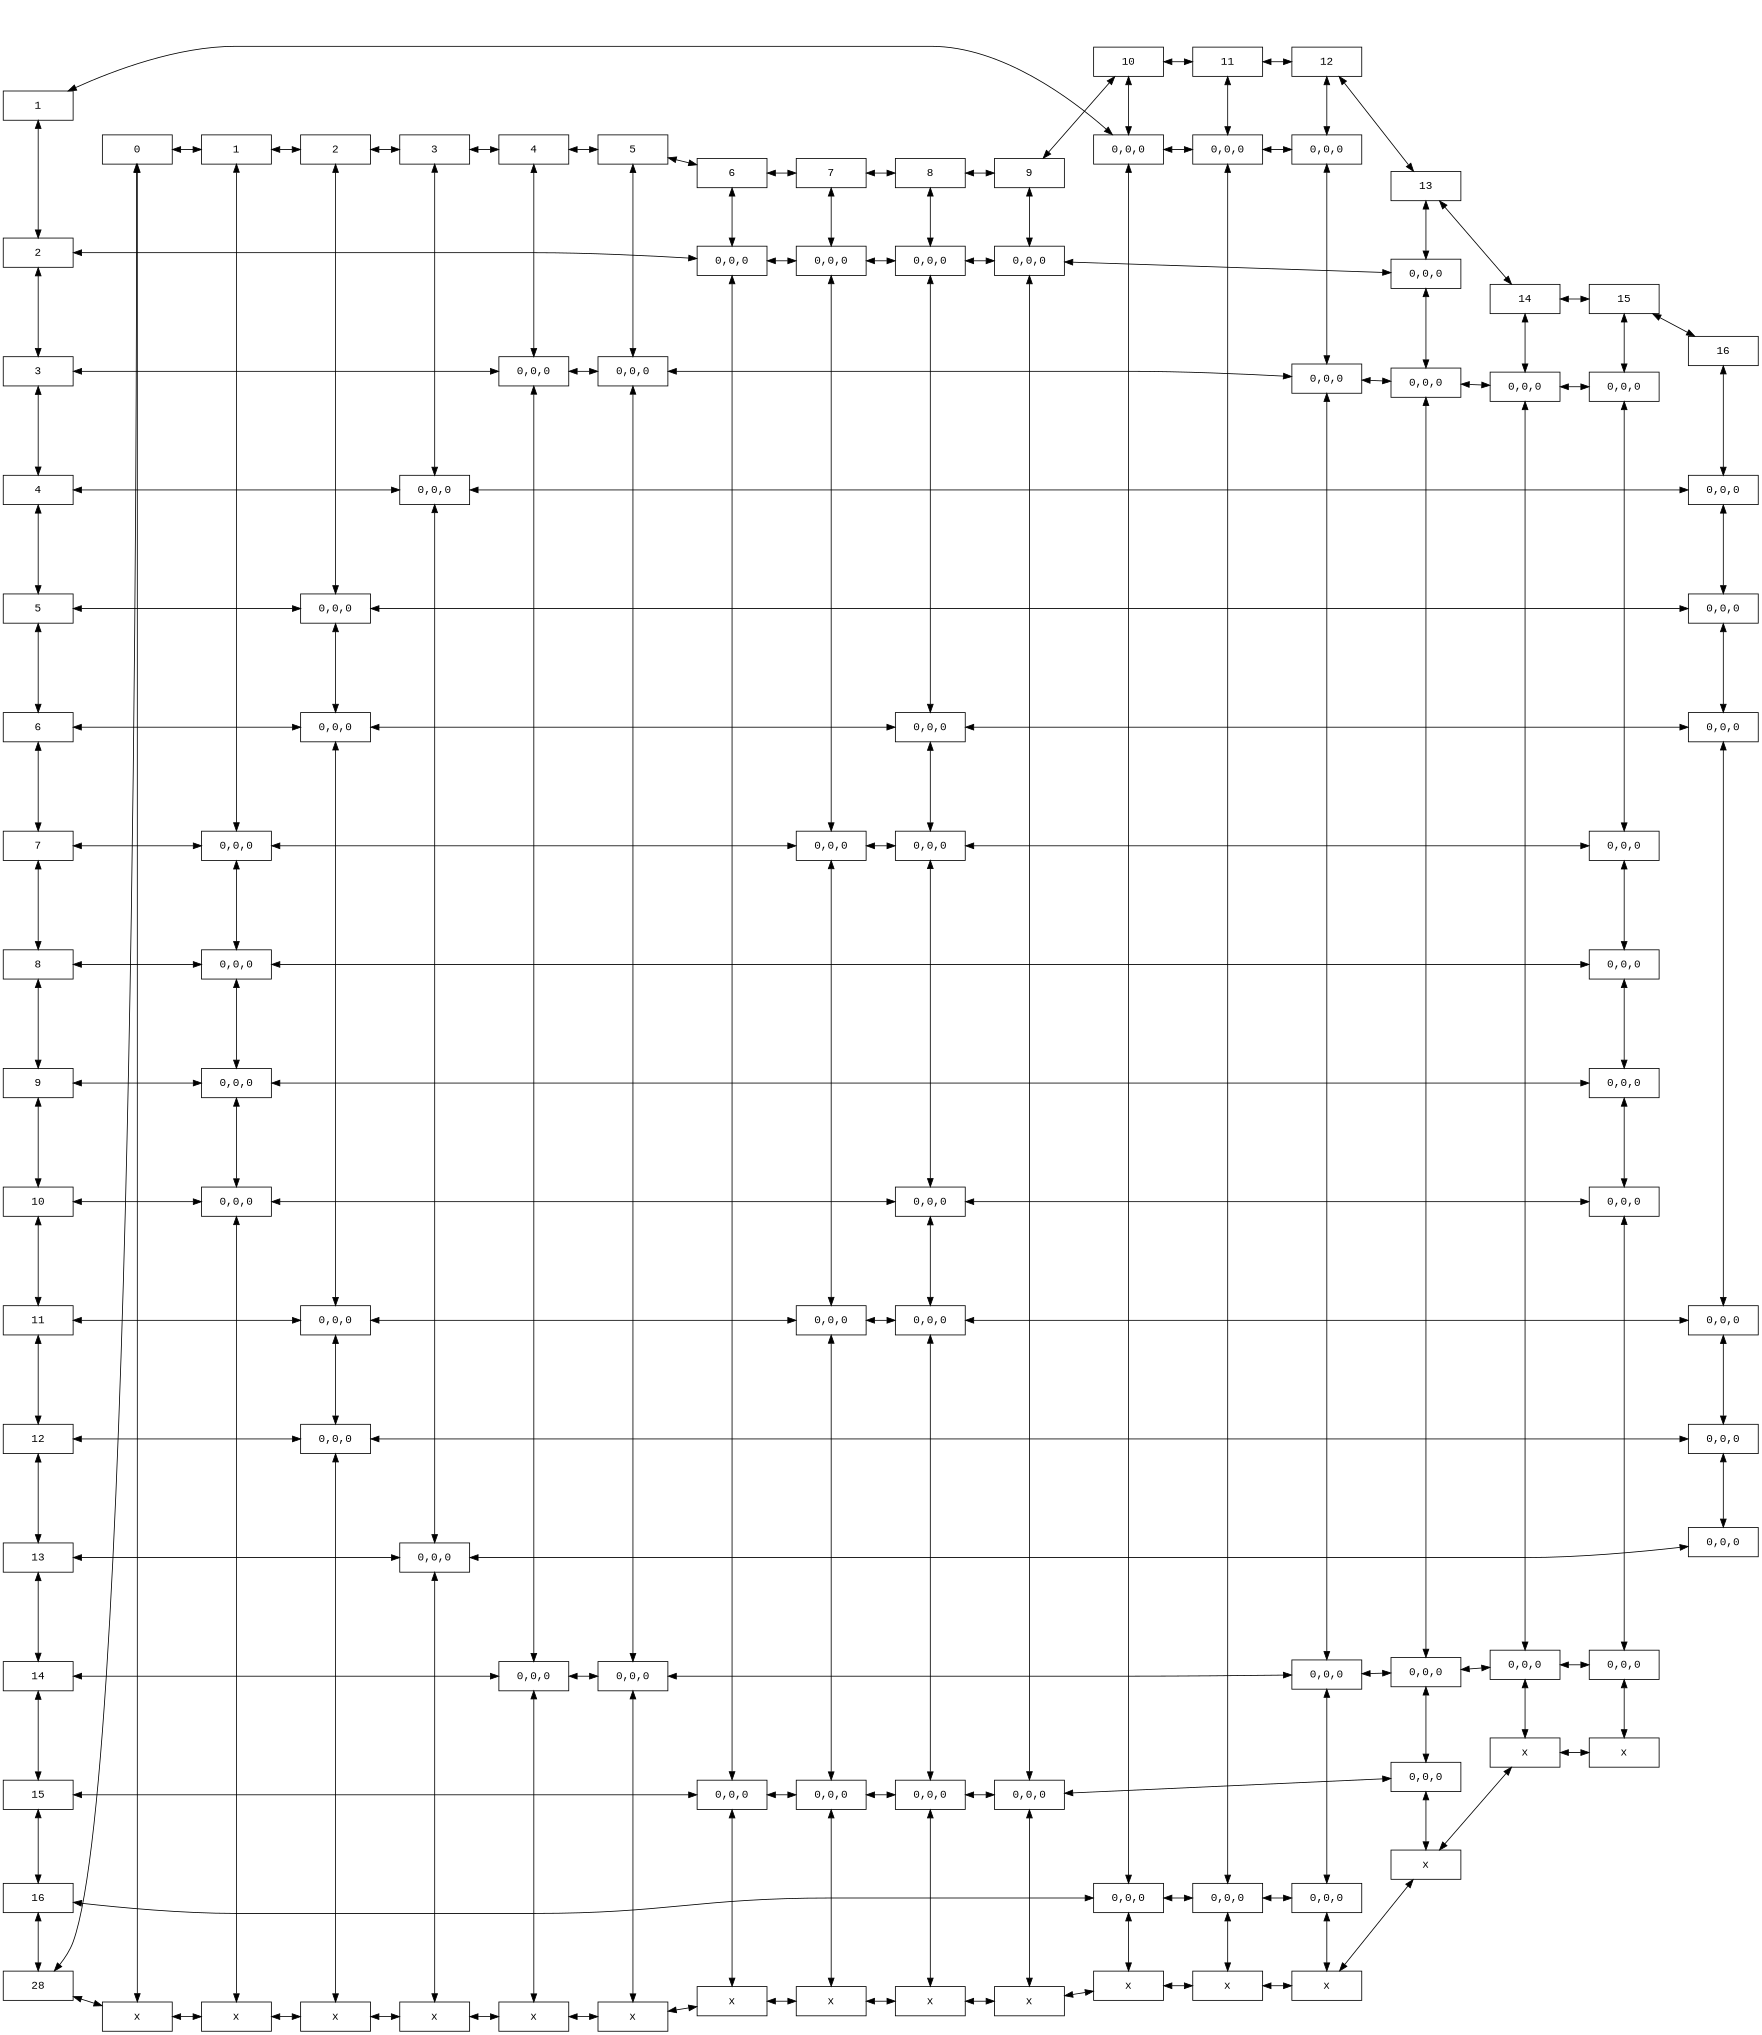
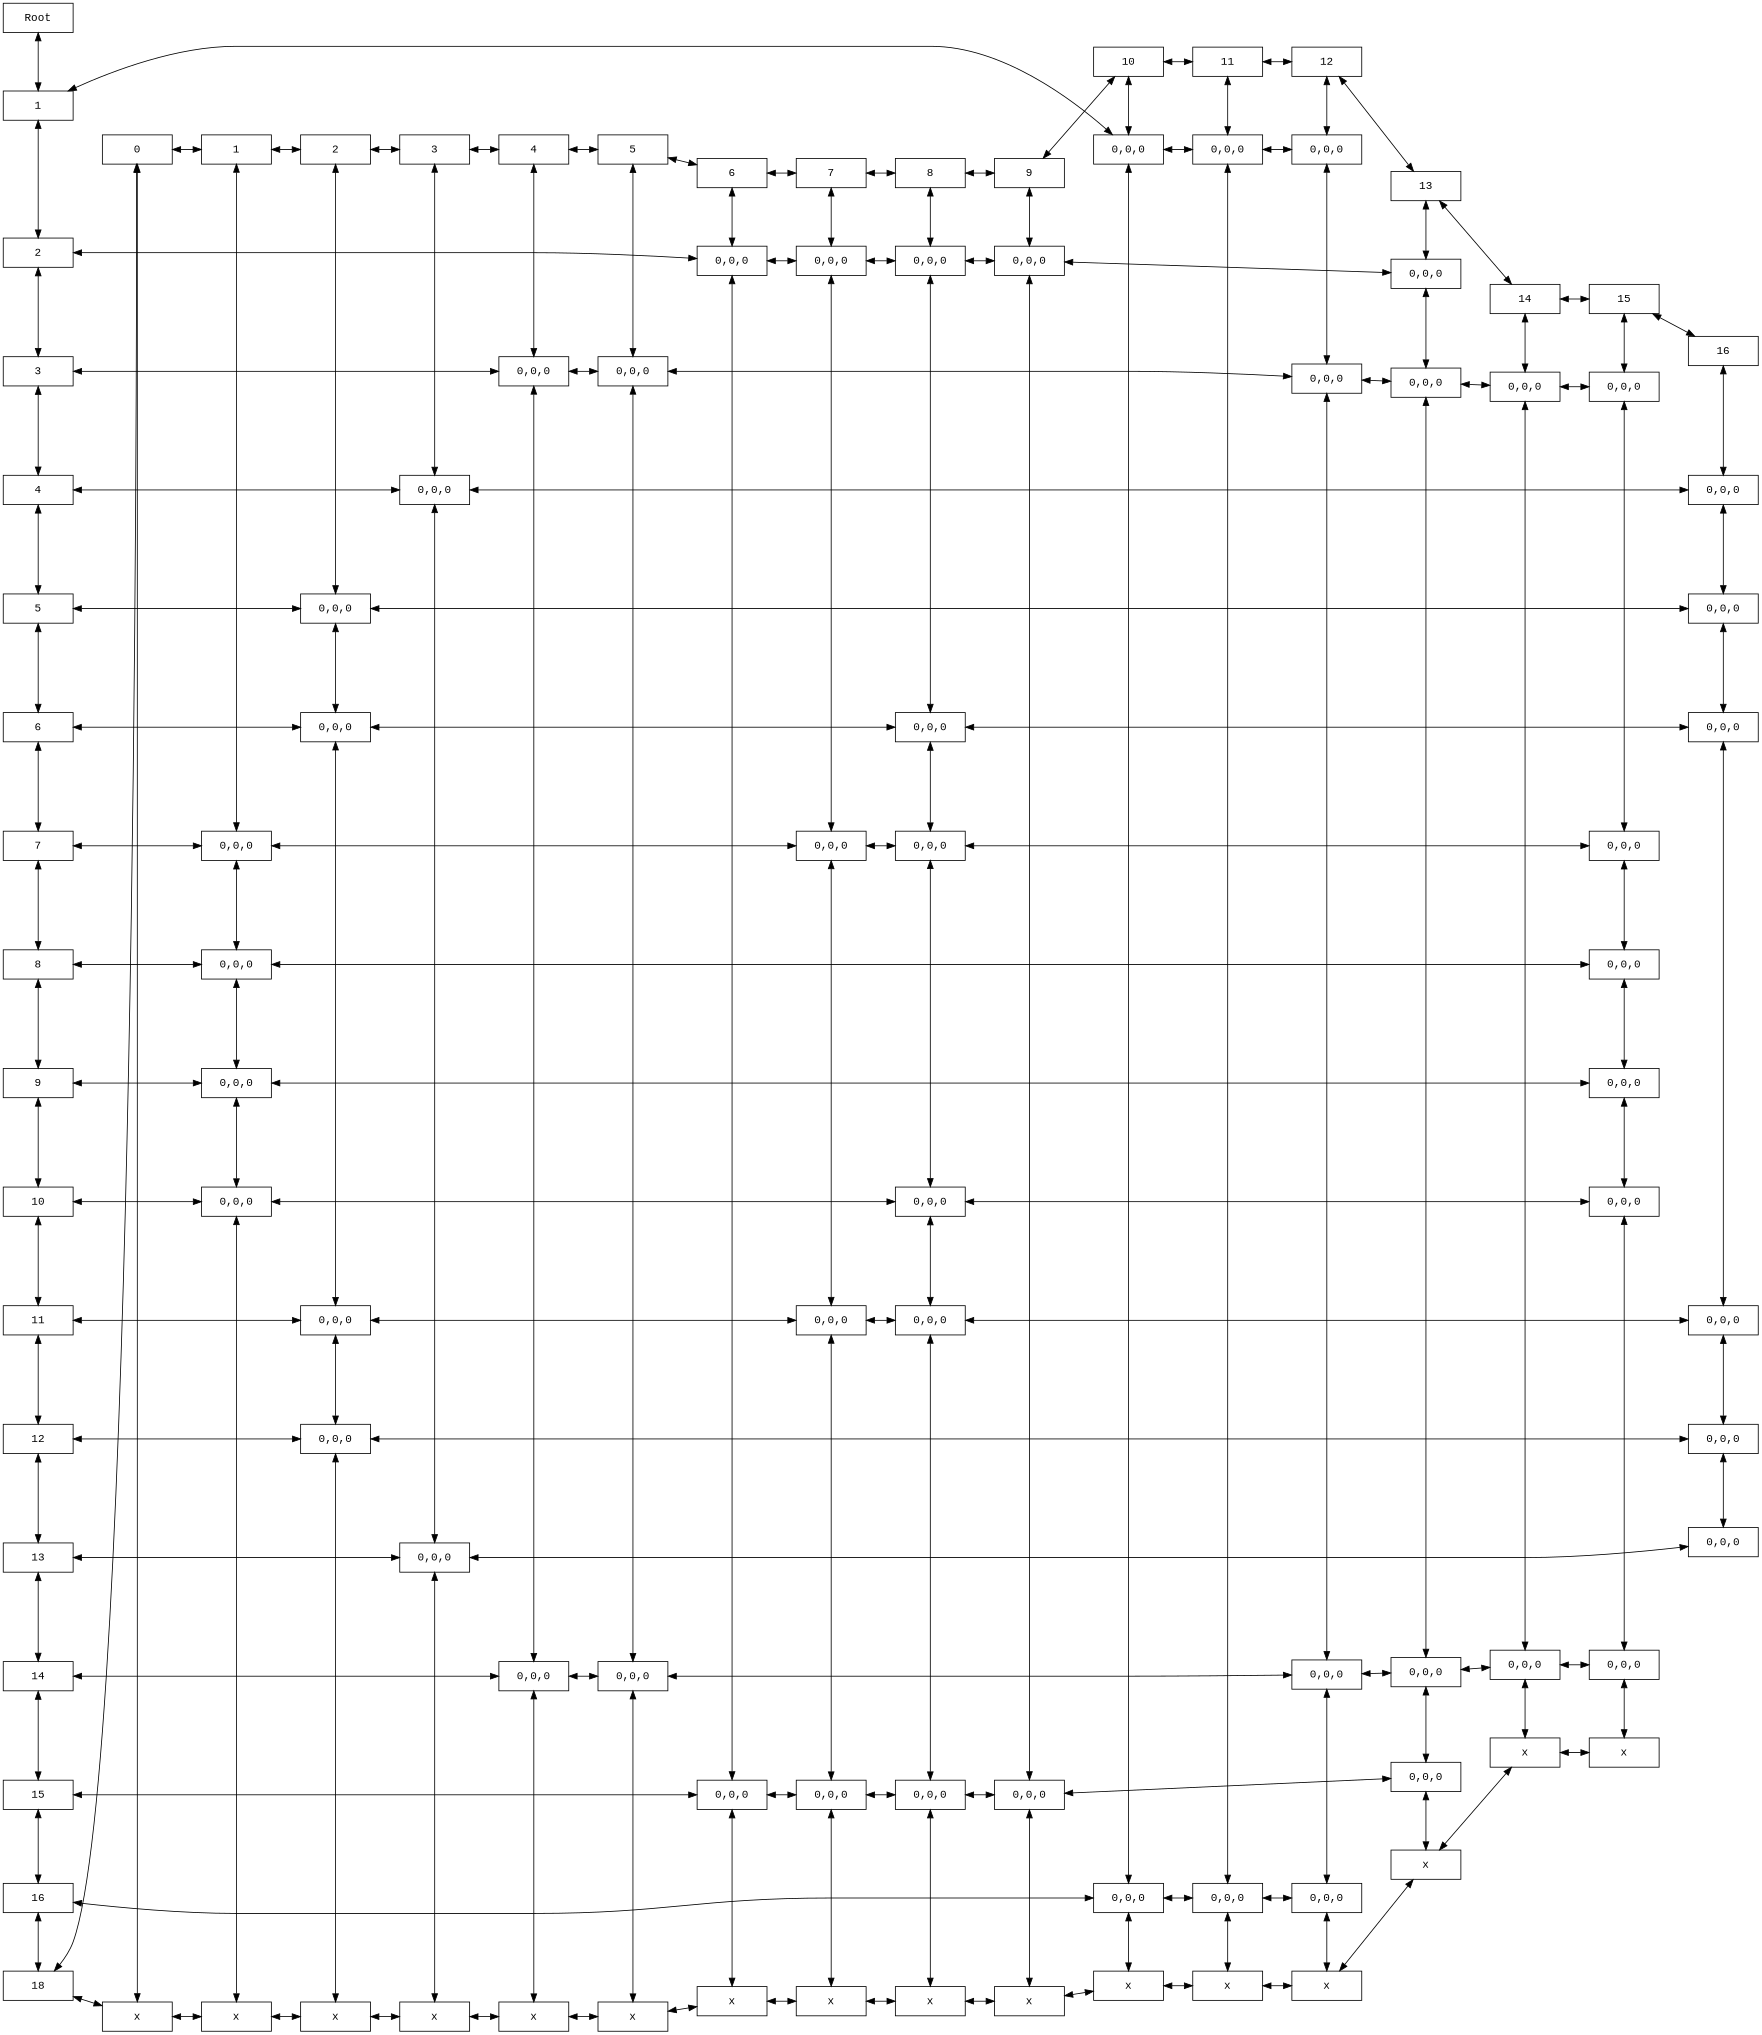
node "Root": added
node "28": label "28" -> "18"
